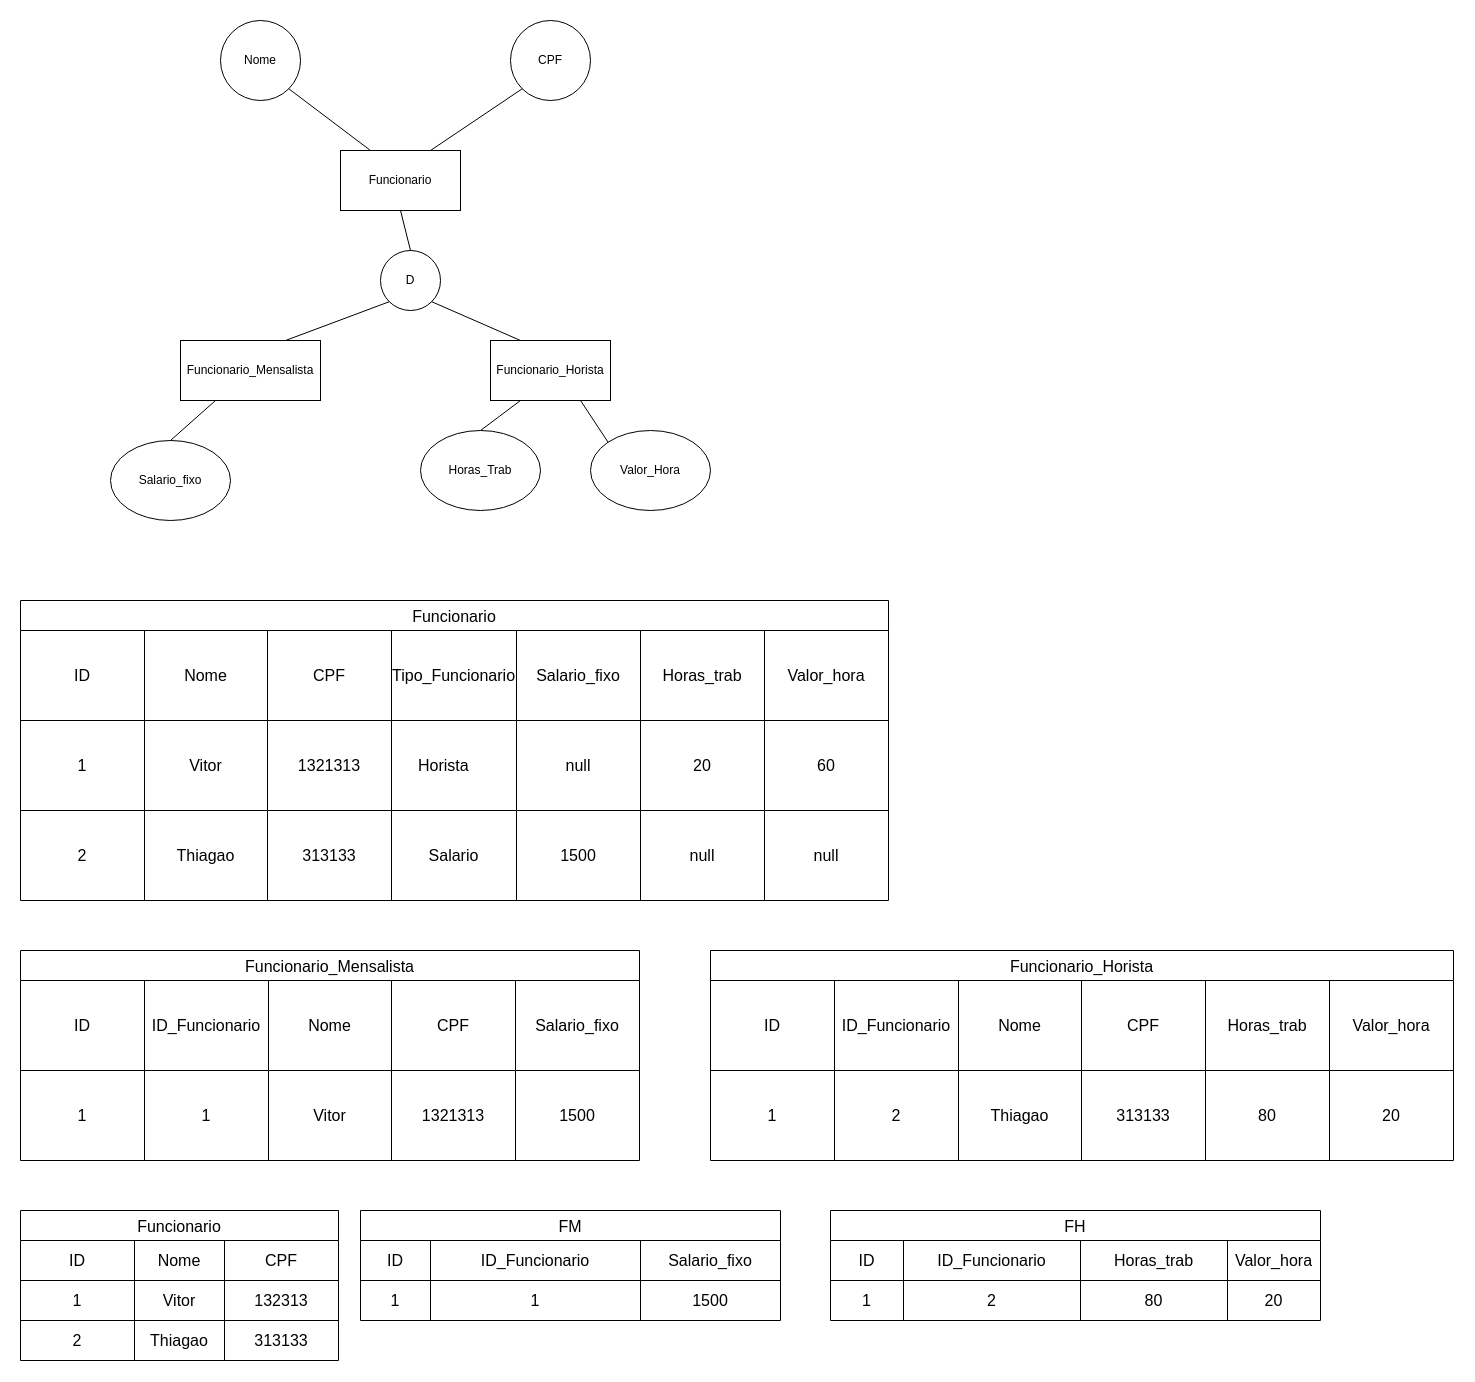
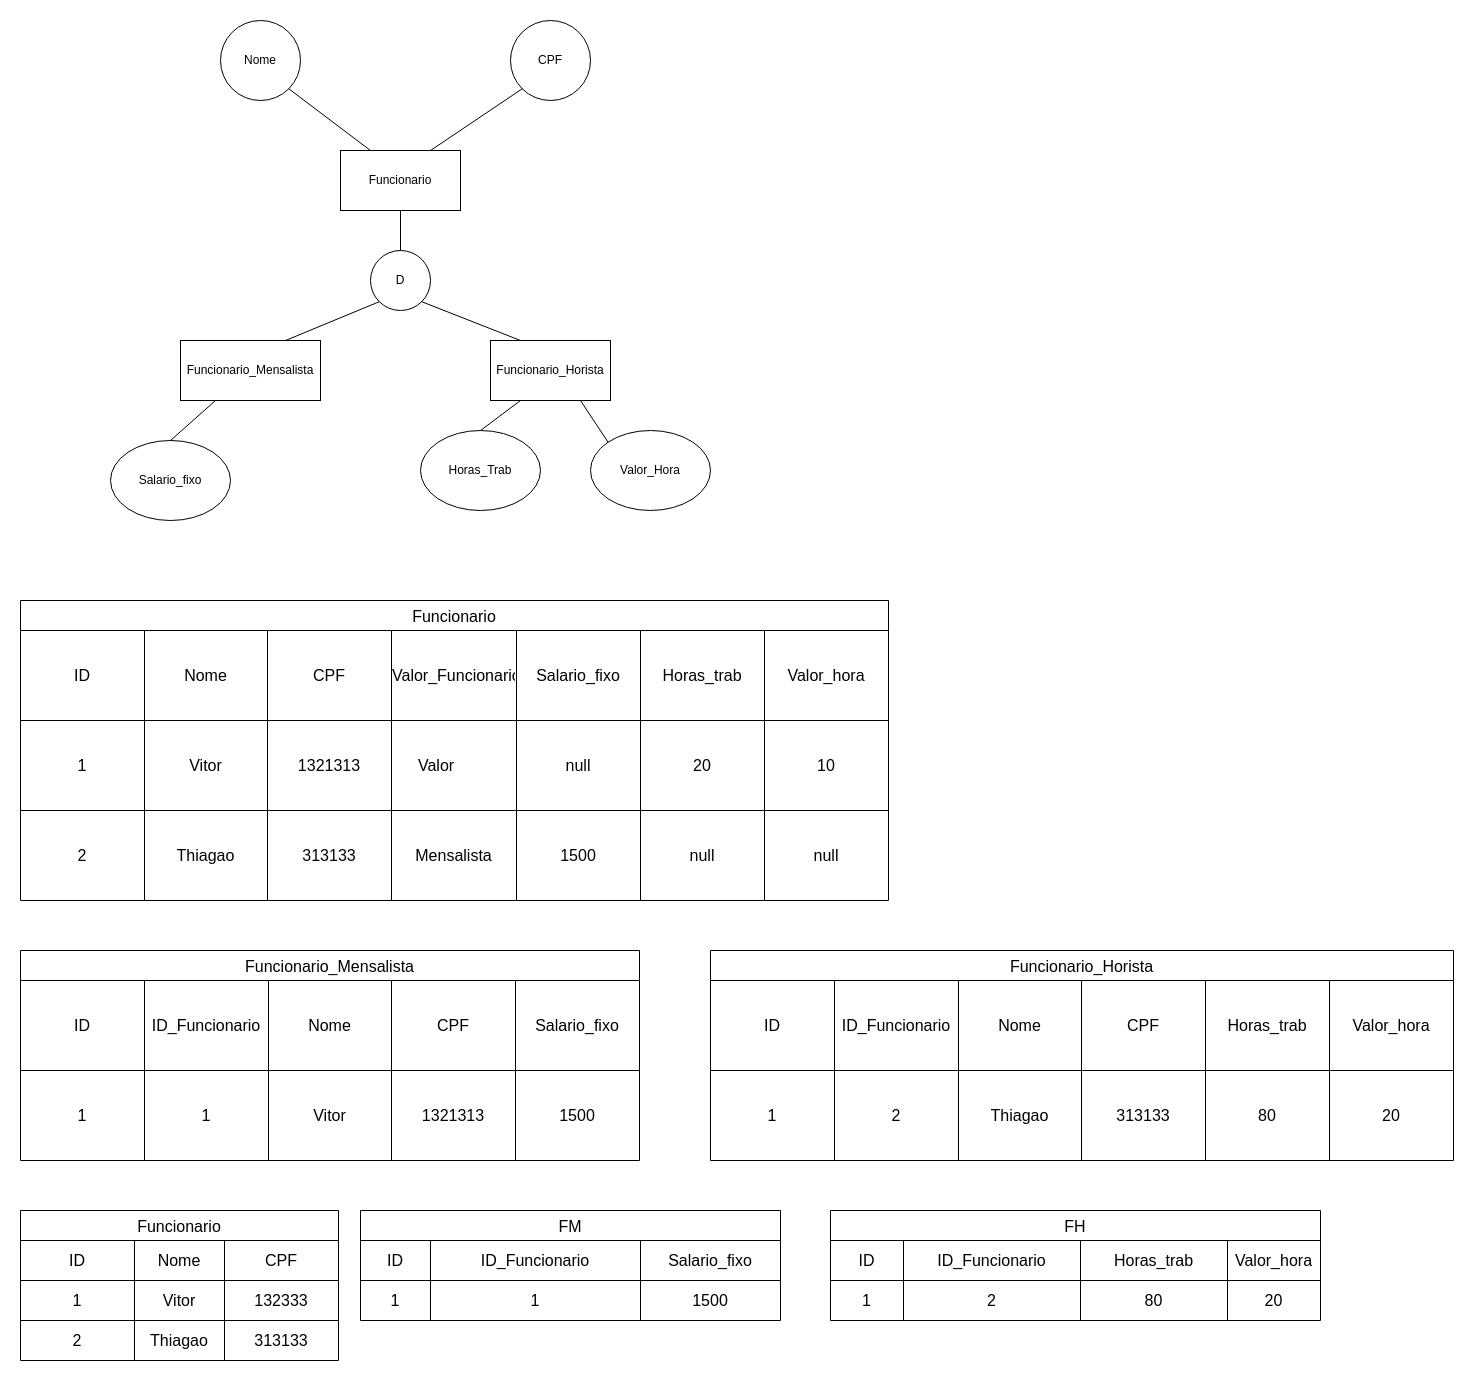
node "D": moved (411, 281) -> (401, 281)
node "Tipo_Funcionario": label "Tipo_Funcionario" -> "Valor_Funcionario"
node "Horista": label "Horista" -> "Valor"
node "60": label "60" -> "10"
node "Salario": label "Salario" -> "Mensalista"
node "132313": label "132313" -> "132333"
